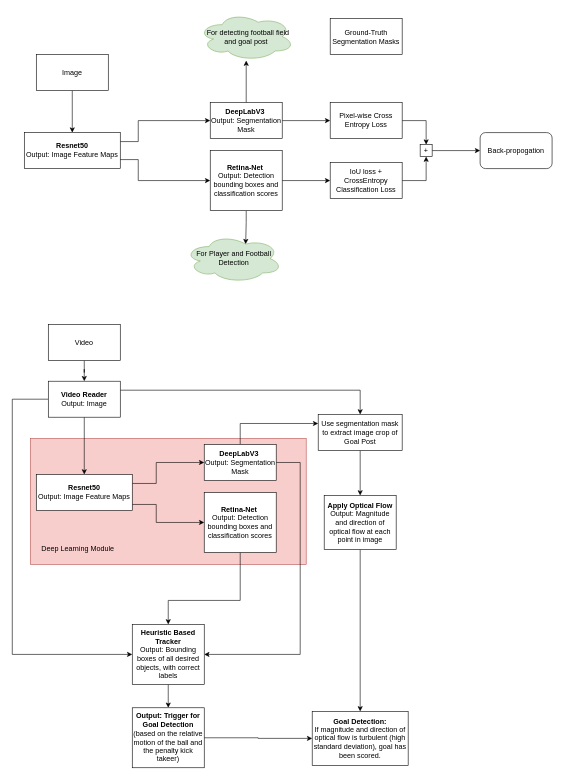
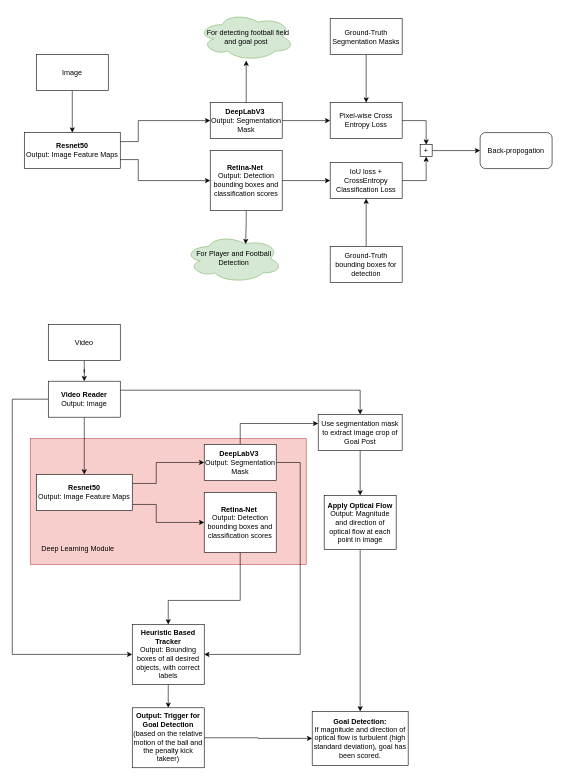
edge "Ground-Truth Segmentation Masks" -> "Pixel-wise Cross Entropy Loss": added
edge "Ground-Truth bounding boxes for detection" -> "IoU loss + CrossEntropy Classification Loss": added
node "Ground-Truth bounding boxes for detection": added
